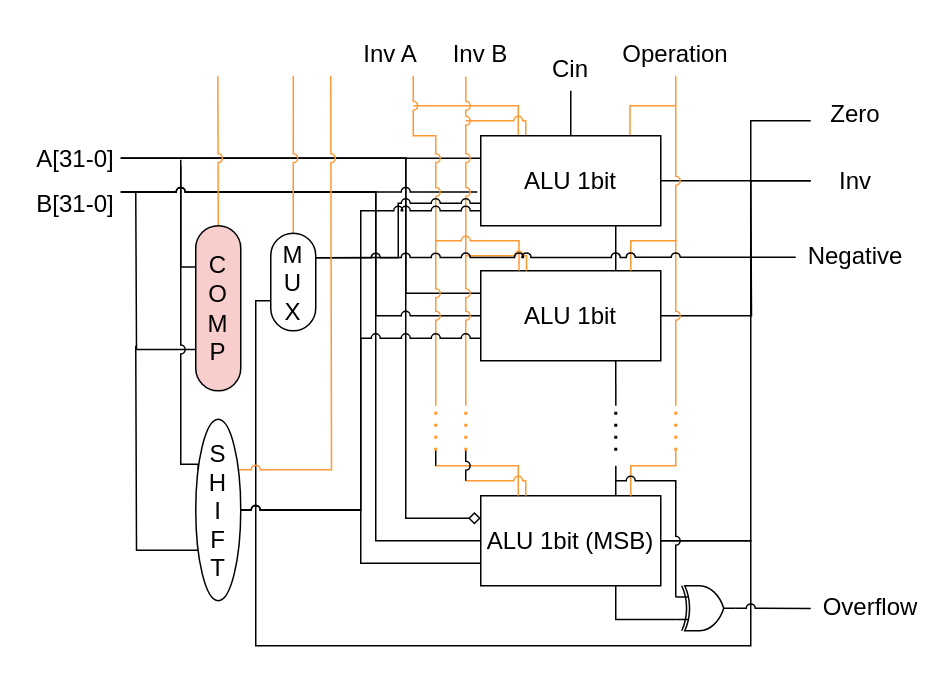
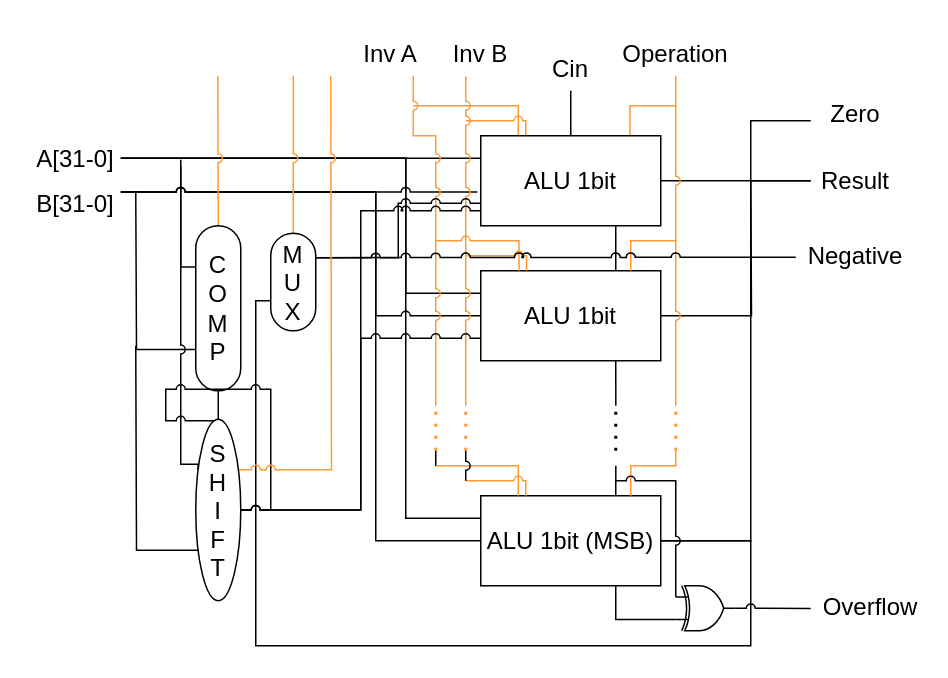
node "Inv": label "Inv" -> "Result"
node "C O M P": fillcolor #f8cecc -> #ffffff
edge "A[31-0]" -> "ALU 1bit (MSB)": arrowhead diamond -> none
edge "S H I F T" -- "ALU 1bit (MSB)": now "S H I F T" -- "C O M P"
